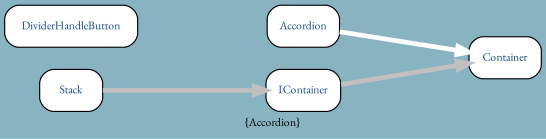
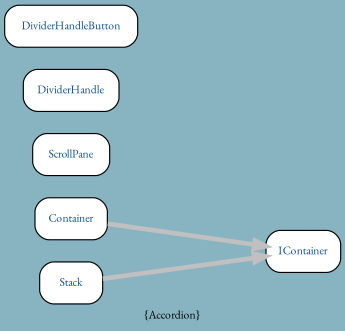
node "Accordion": removed
edge "IContainer" -> "Container": reversed
node "DividerHandle": added
node "ScrollPane": added
